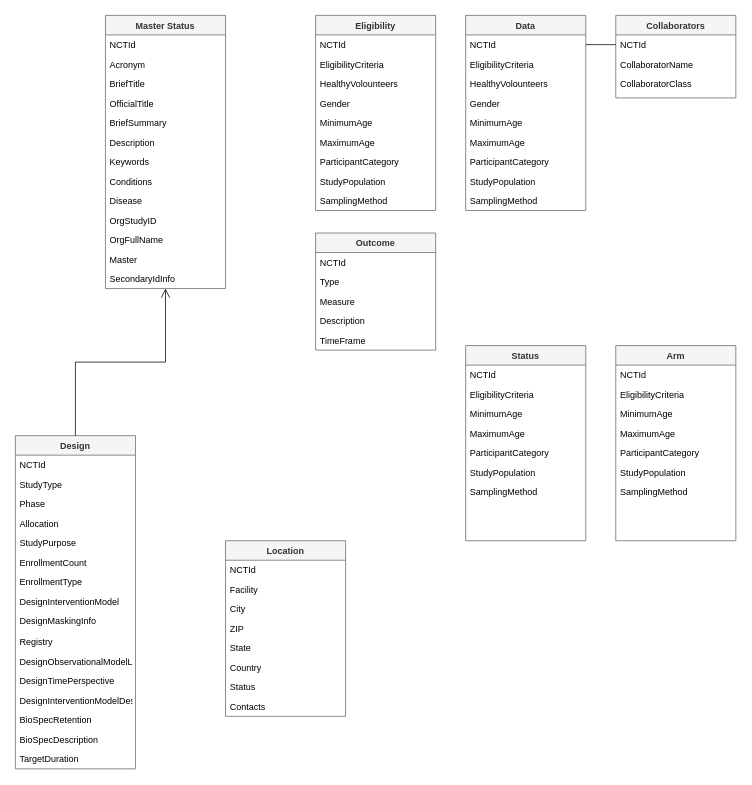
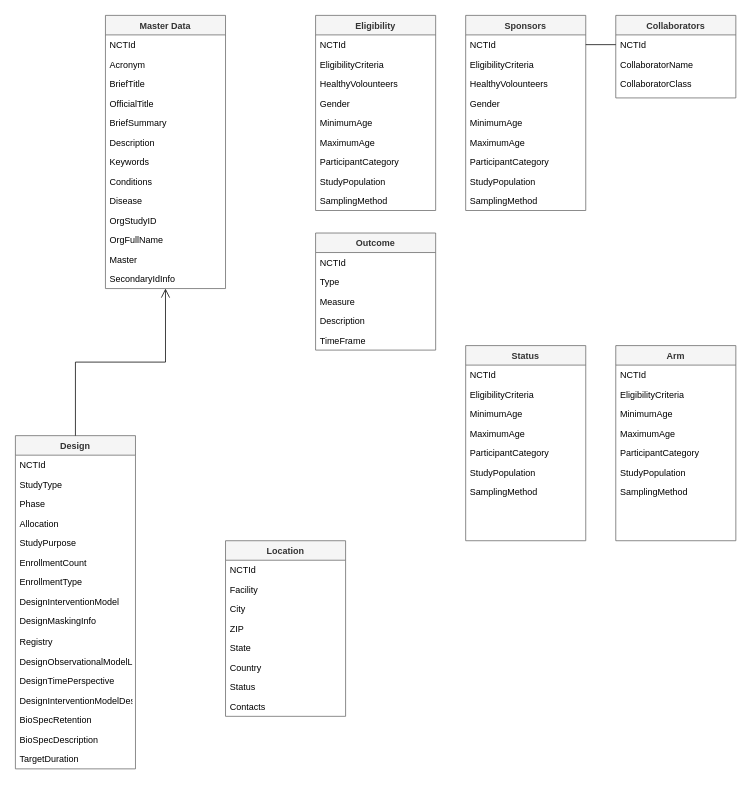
node "Master Status": label "Master Status" -> "Master Data"
node "Data": label "Data" -> "Sponsors"
